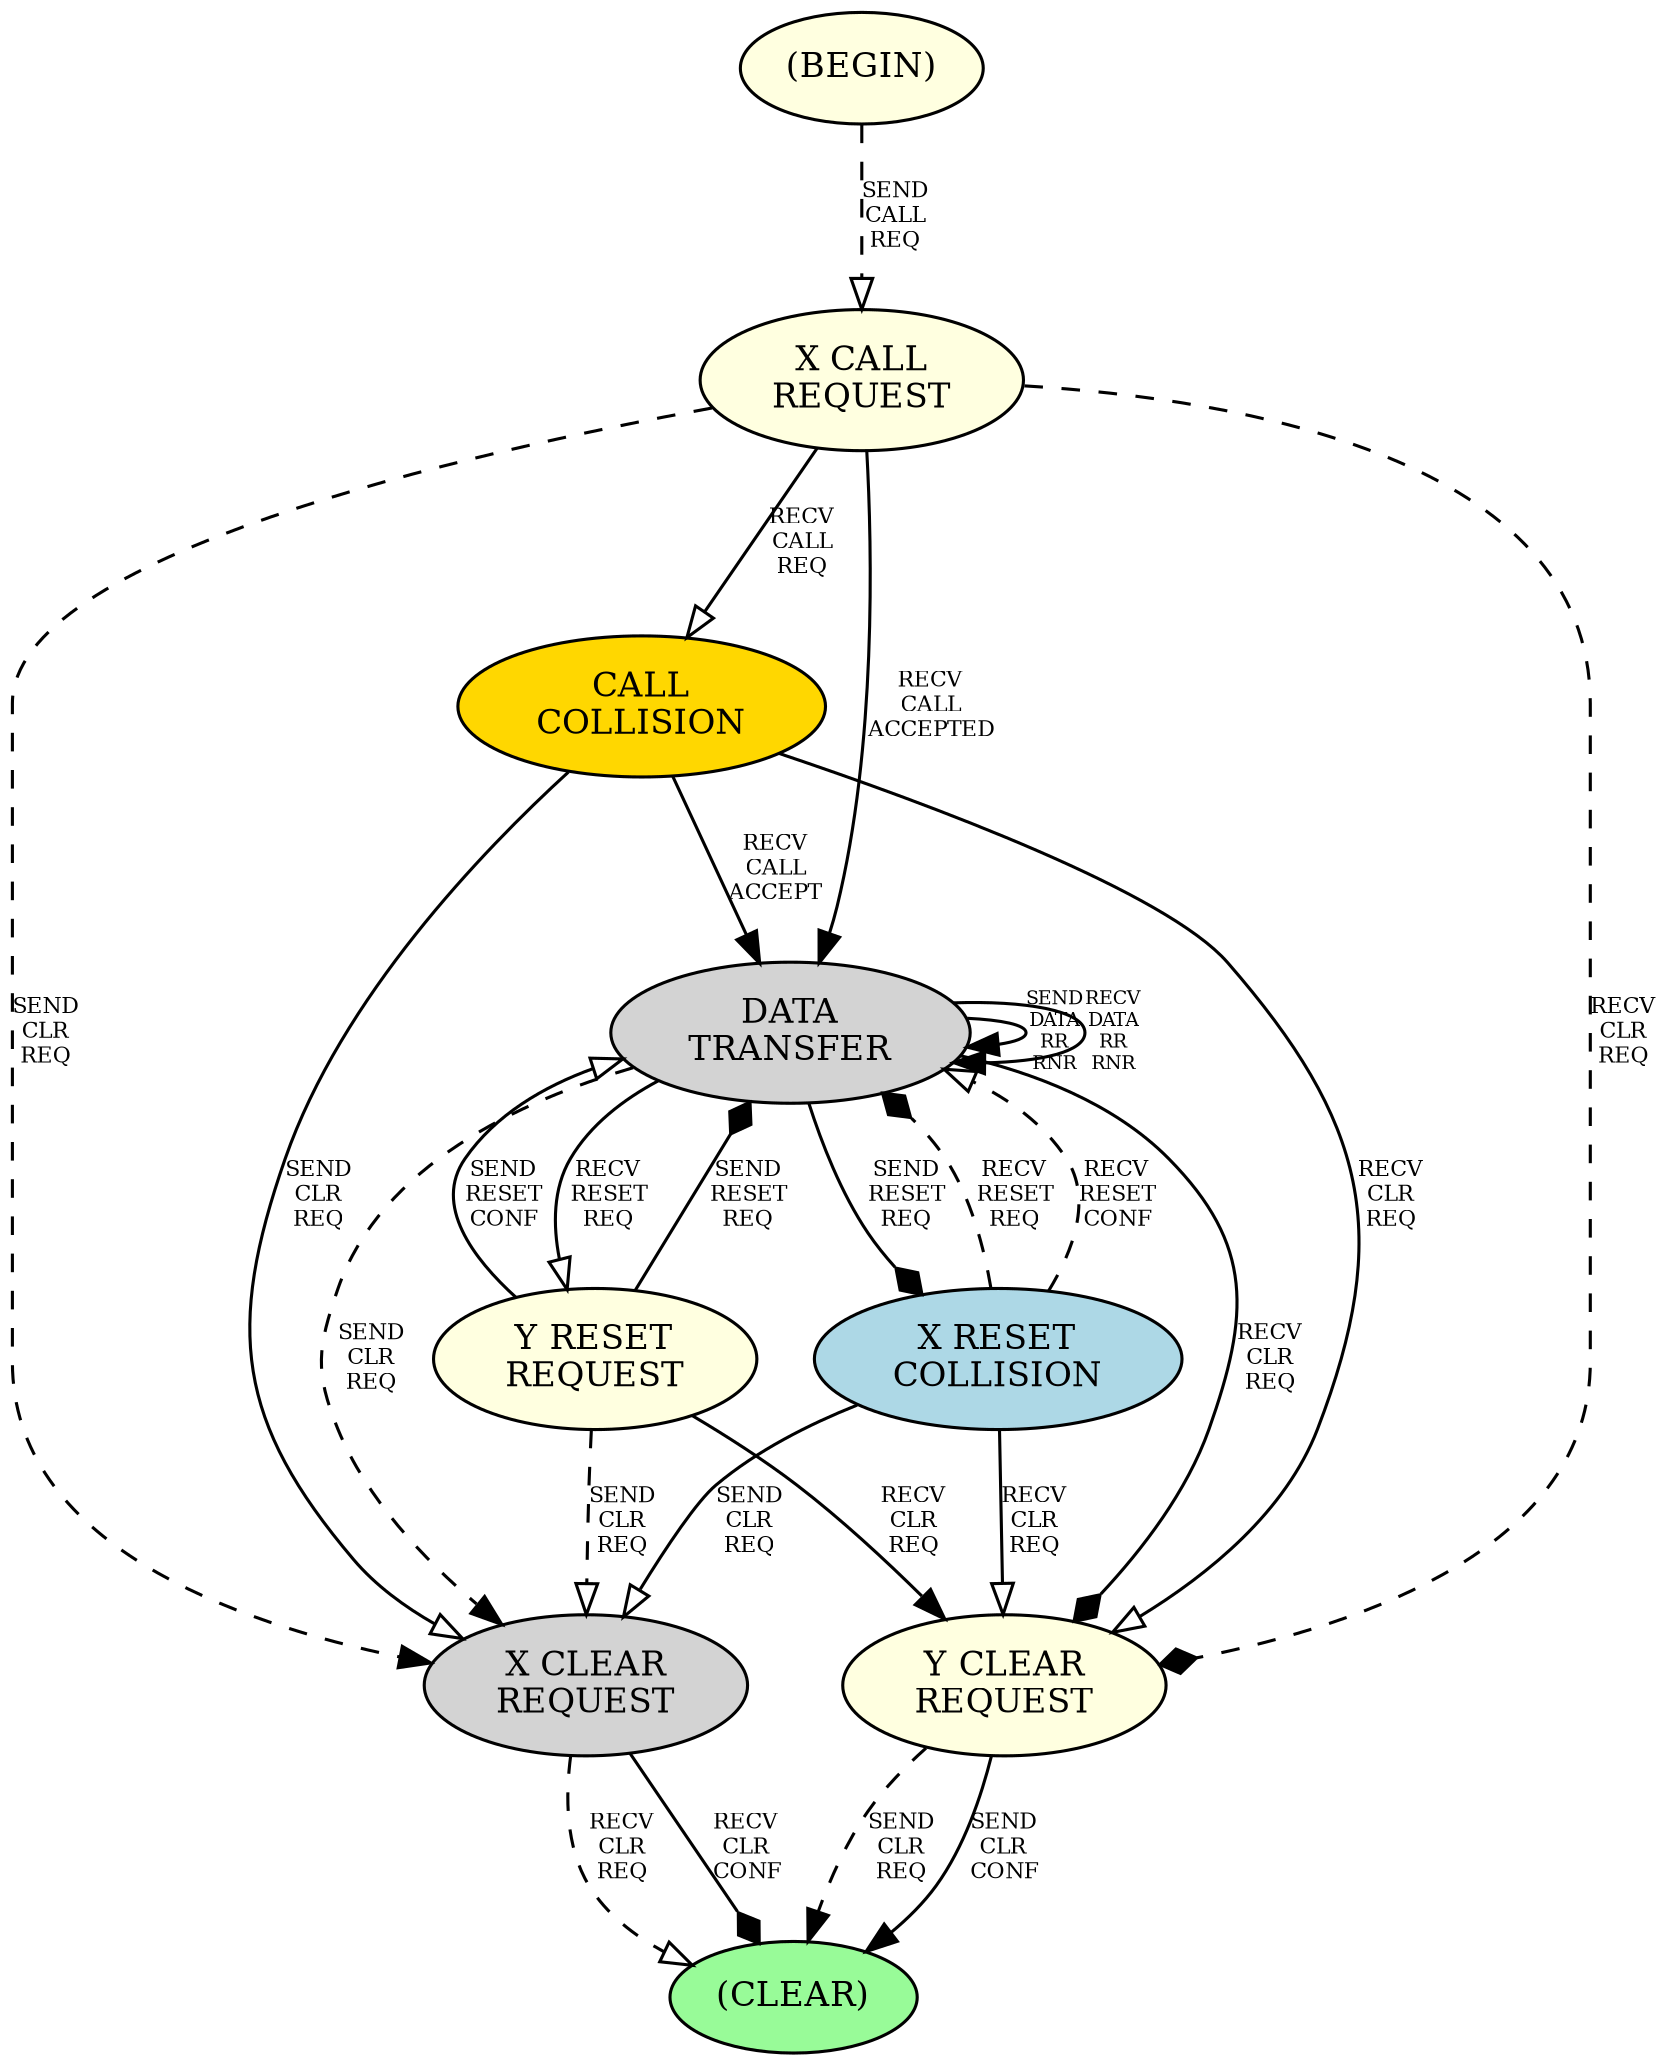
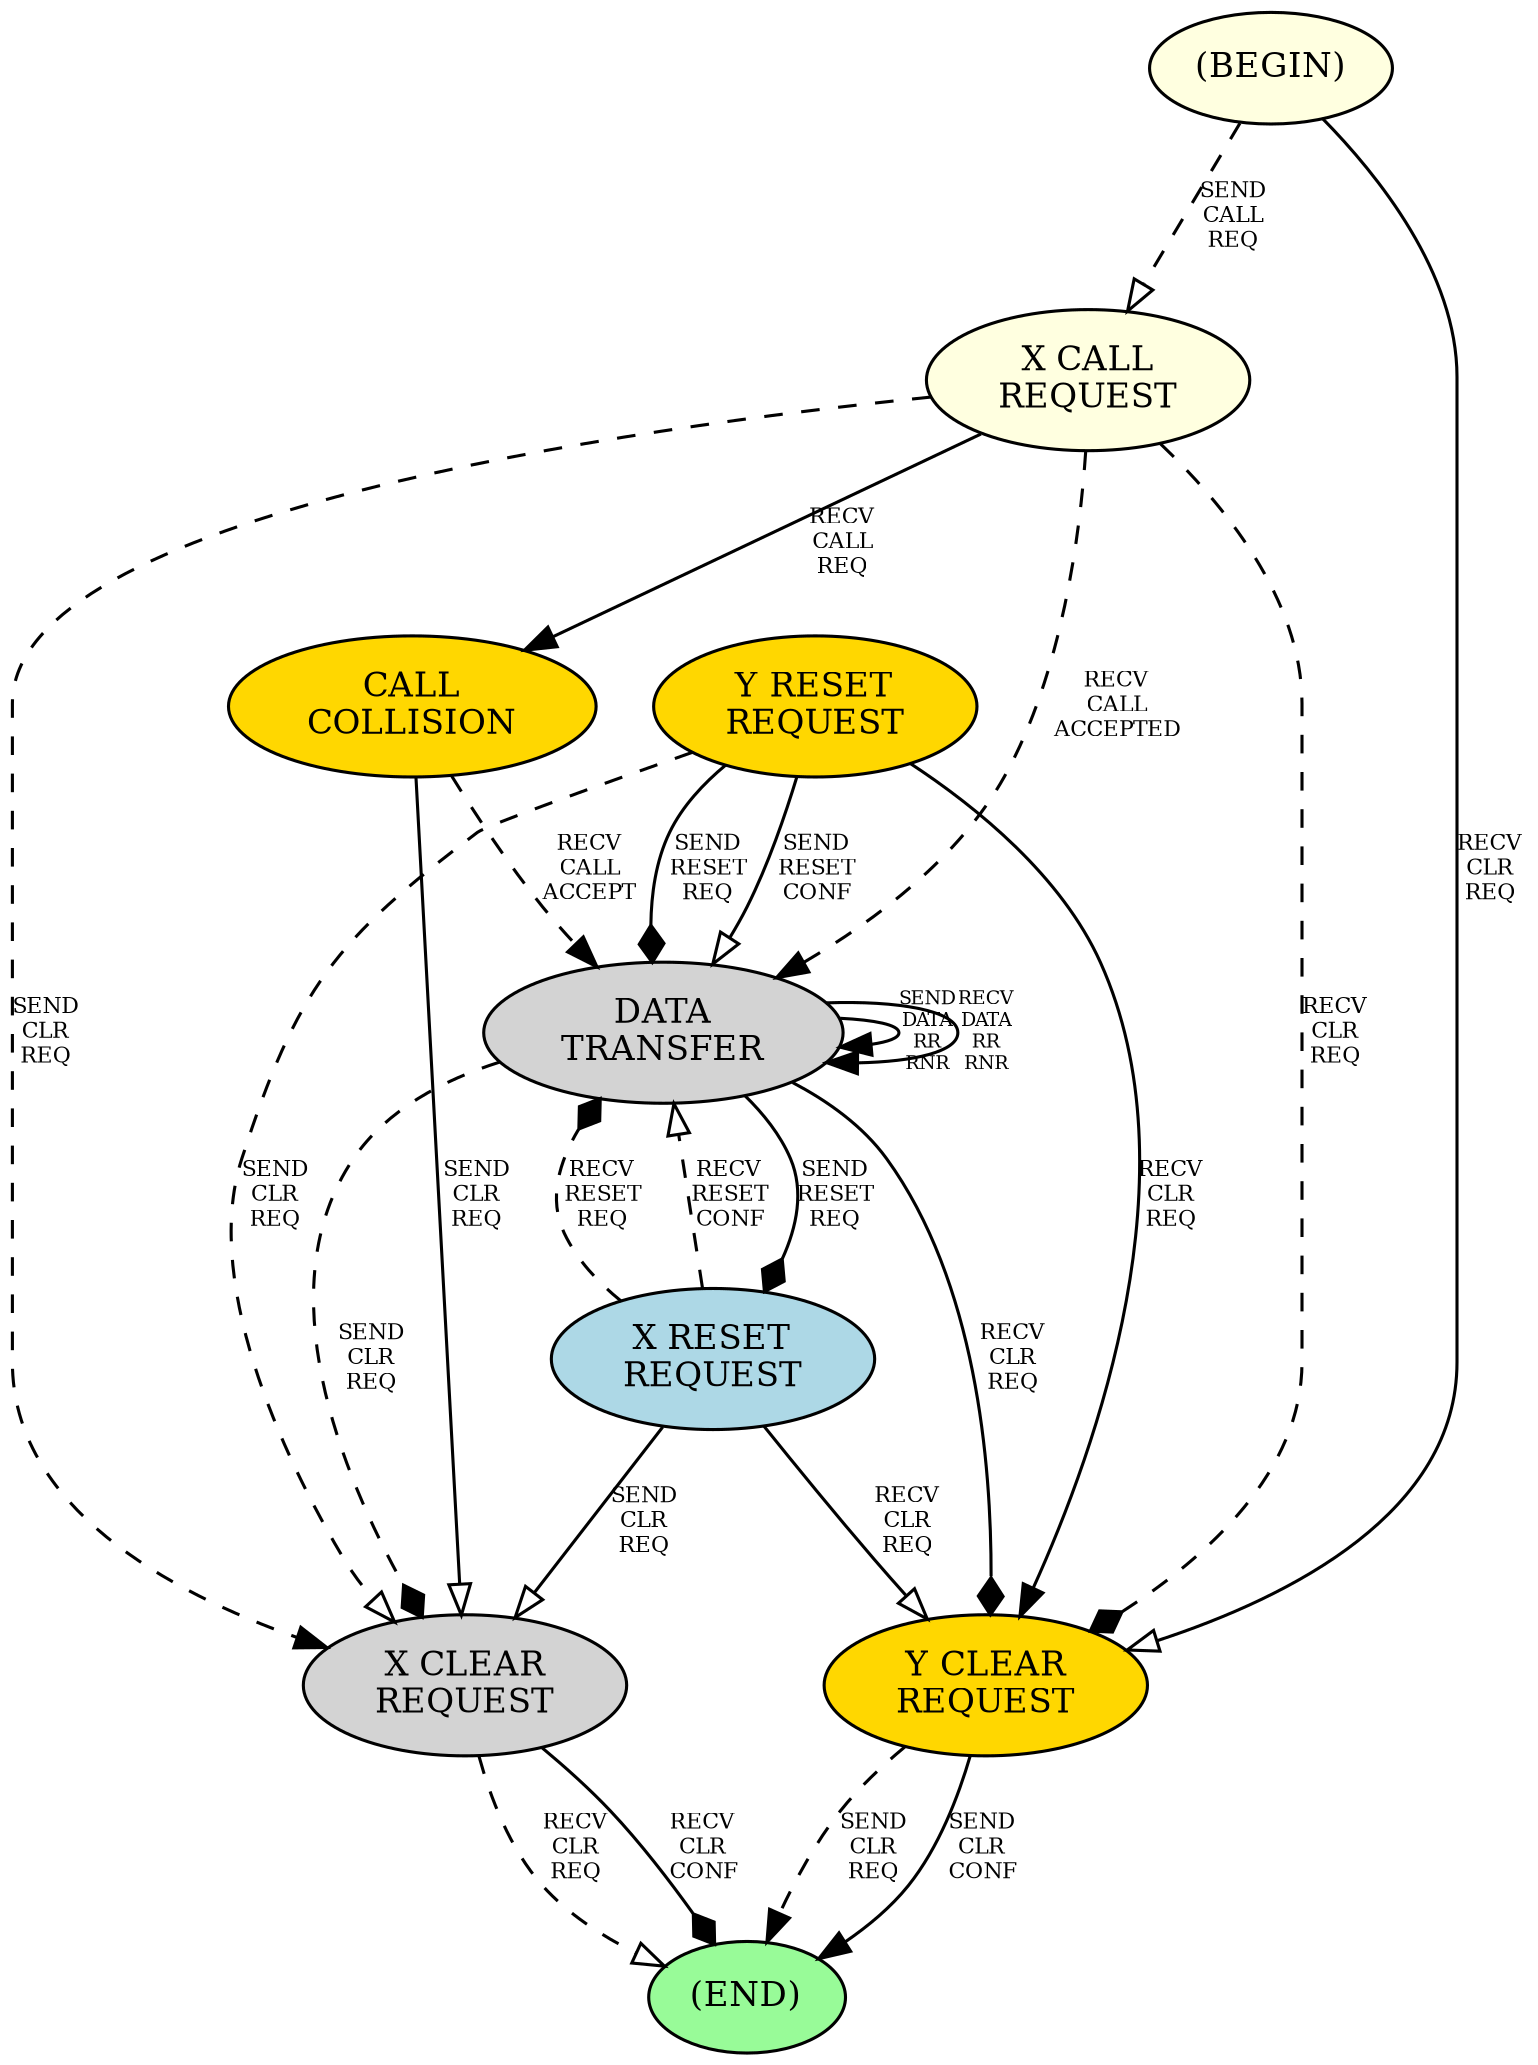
edge "X CALL REQUEST" -> "CALL COLLISION": arrowhead onormal -> normal
edge "X CALL REQUEST" -> "DATA TRANSFER": style solid -> dashed
edge "CALL COLLISION" -> "DATA TRANSFER": style solid -> dashed
edge "CALL COLLISION" -> "Y CLEAR REQUEST": now "(BEGIN)" -> "Y CLEAR REQUEST"
edge "DATA TRANSFER" -> "Y RESET REQUEST": removed, label "RECV RESET REQ"
edge "DATA TRANSFER" -> "X CLEAR REQUEST": arrowhead normal -> diamond
node "Y RESET REQUEST": fillcolor lightyellow -> gold
node "X RESET COLLISION": label "X RESET COLLISION" -> "X RESET REQUEST"
node "Y CLEAR REQUEST": fillcolor lightyellow -> gold
node "(CLEAR)": label "(CLEAR)" -> "(END)"
